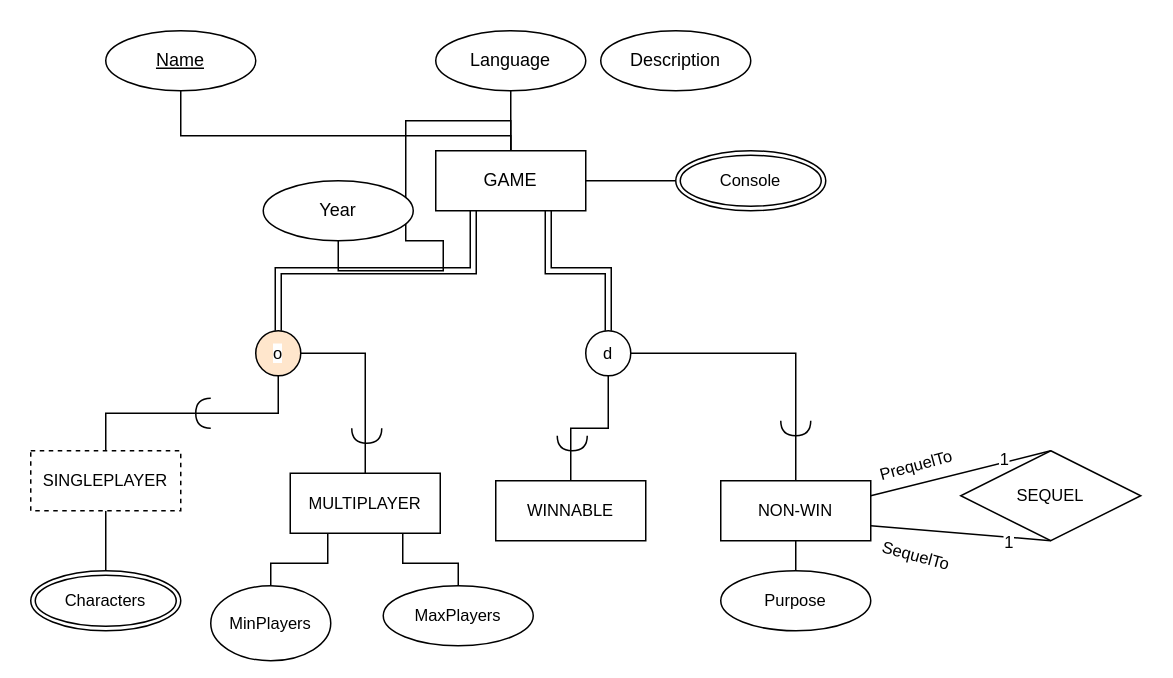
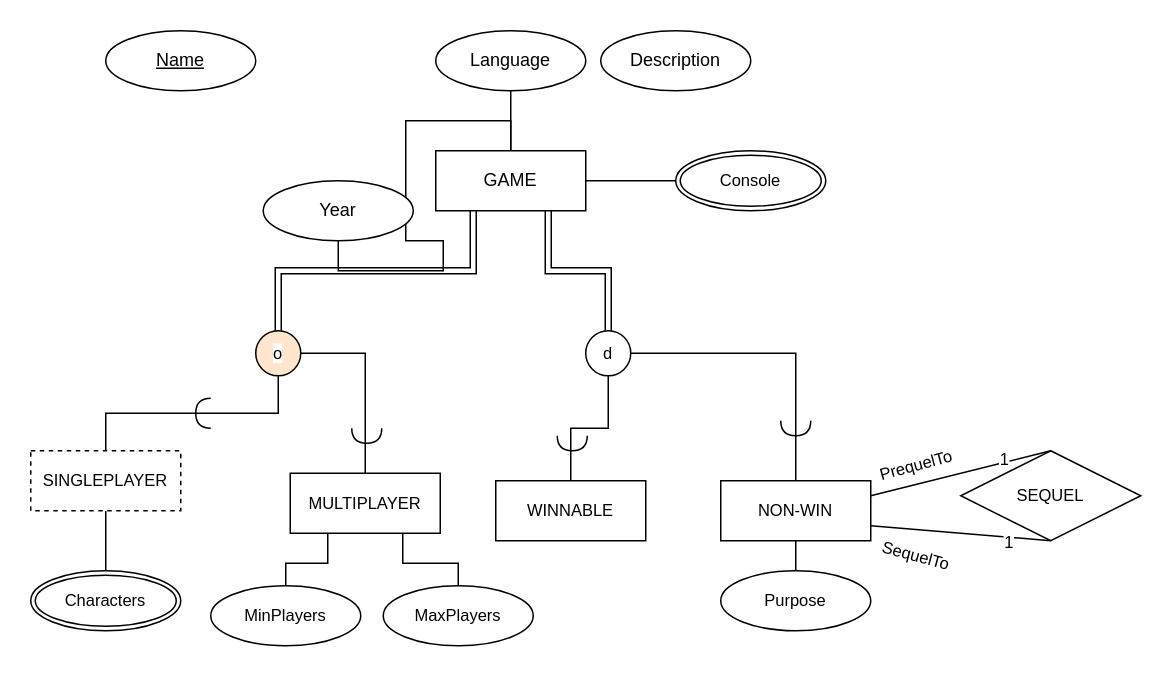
edge "Name" -- "GAME": removed
node "MinPlayers": size 120x75 -> 150x60
